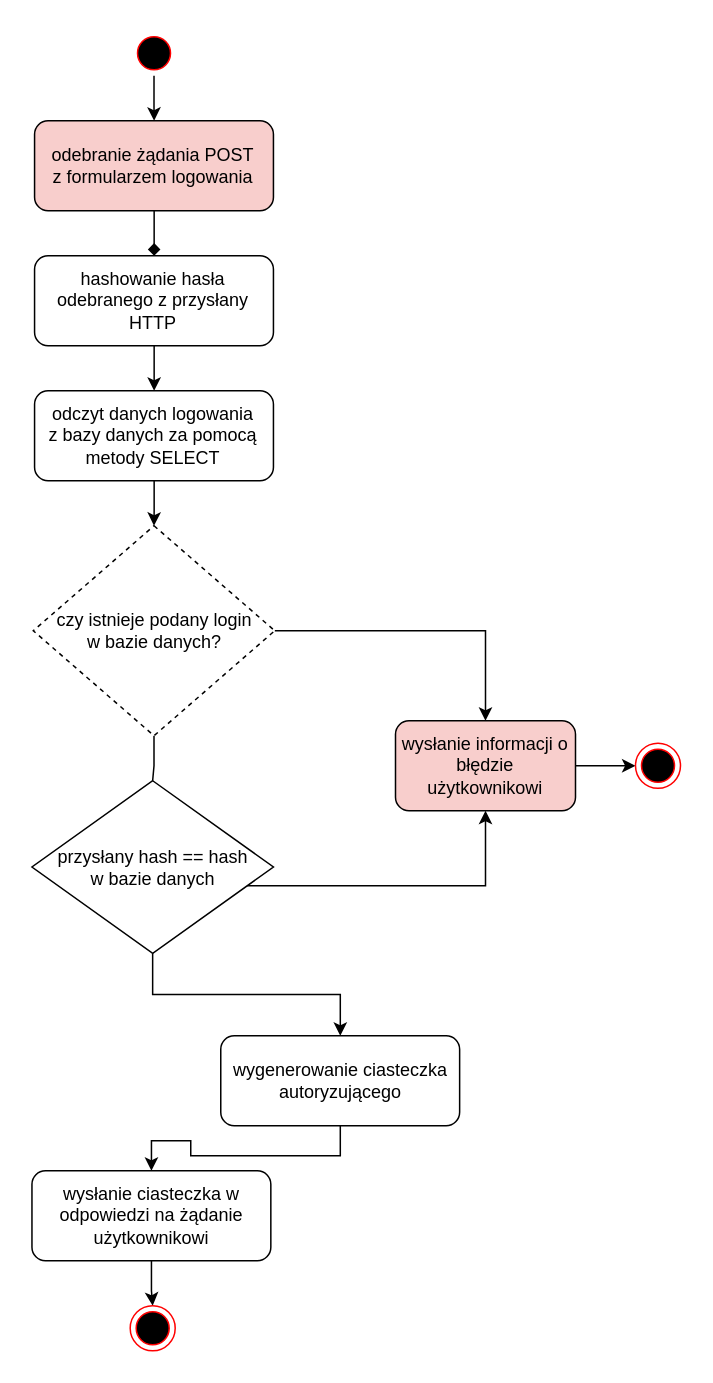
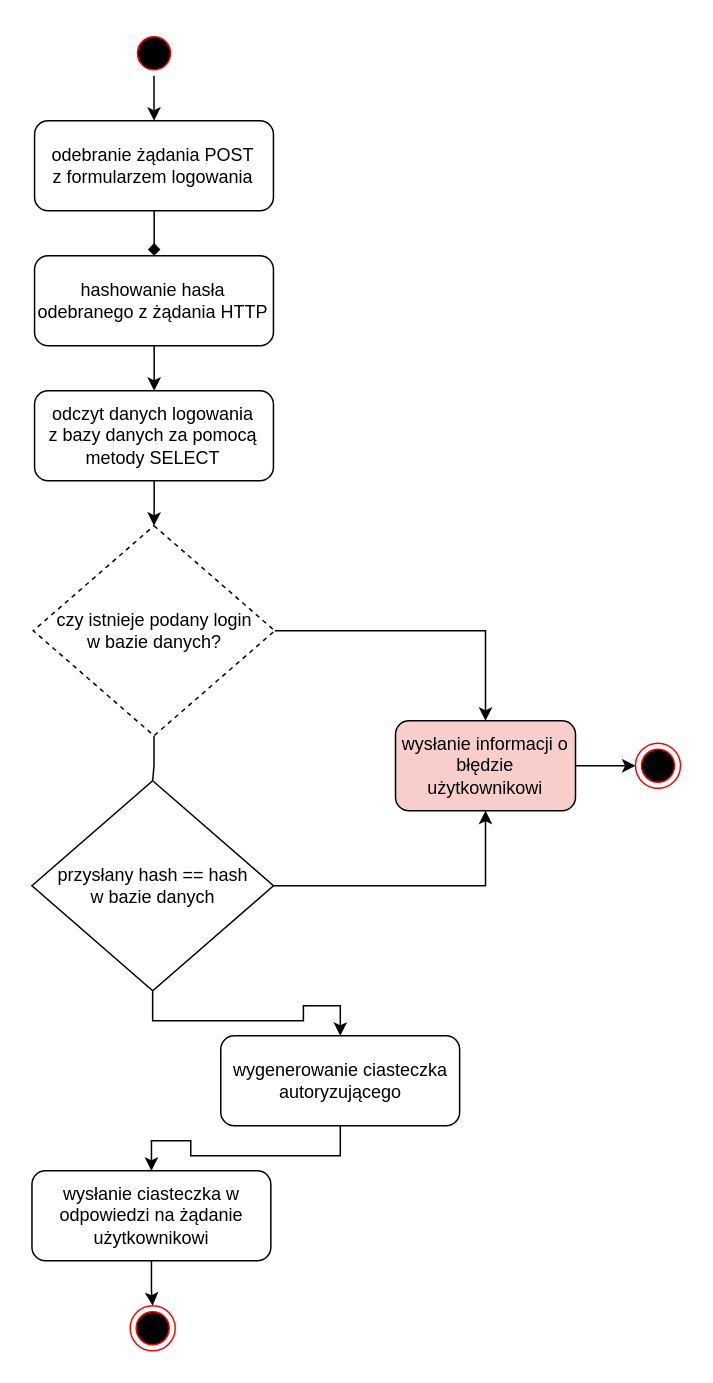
node "odebranie żądania POST z formularzem logowania": fillcolor #f8cecc -> #ffffff
node "hashowanie hasła odebranego z przysłany HTTP": label "hashowanie hasła odebranego z przysłany HTTP" -> "hashowanie hasła odebranego z żądania HTTP"
node "przysłany hash == hash w bazie danych": size 241x173 -> 241x210
